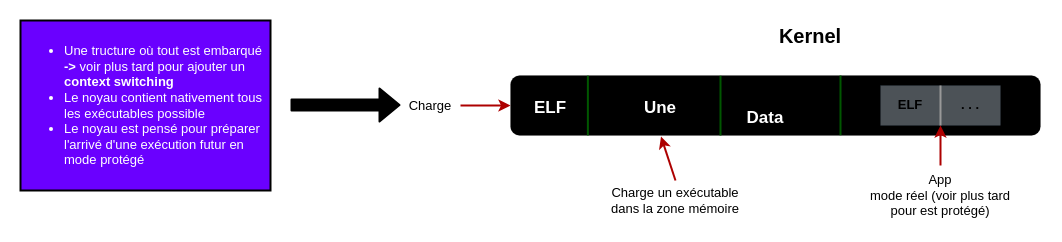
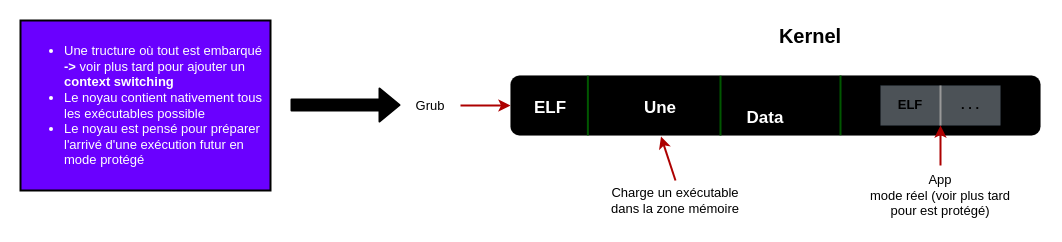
node "Charge": label "Charge" -> "Grub"
